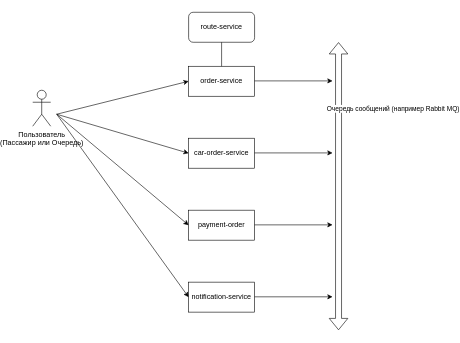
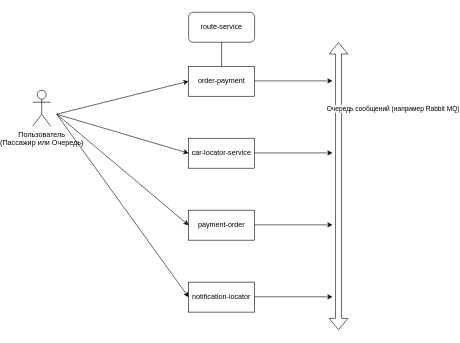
node "order-service": label "order-service" -> "order-payment"
node "car-order-service": label "car-order-service" -> "car-locator-service"
node "notification-service": label "notification-service" -> "notification-locator"
